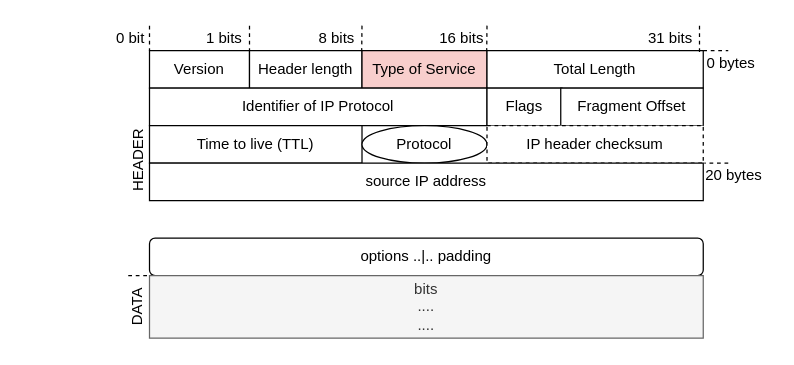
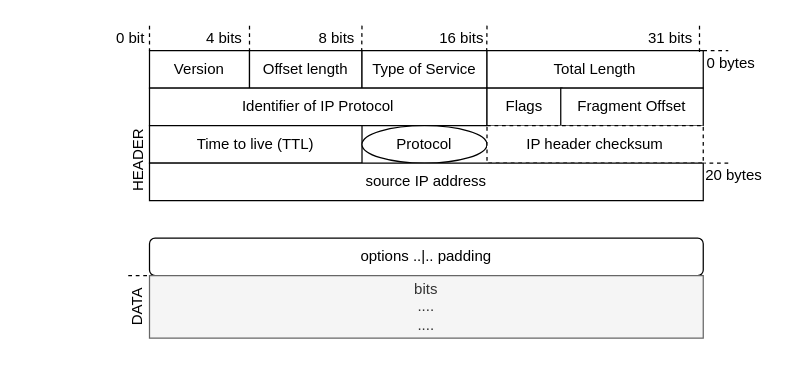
node "1 bits": label "1 bits" -> "4 bits"
node "Header length": label "Header length" -> "Offset length"
node "Type of Service": fillcolor #f8cecc -> #ffffff
